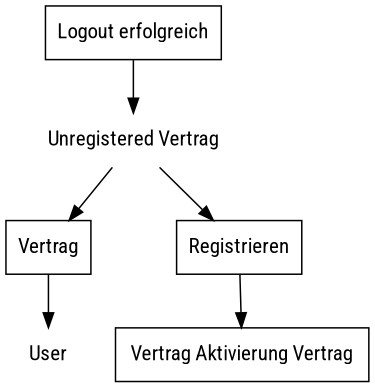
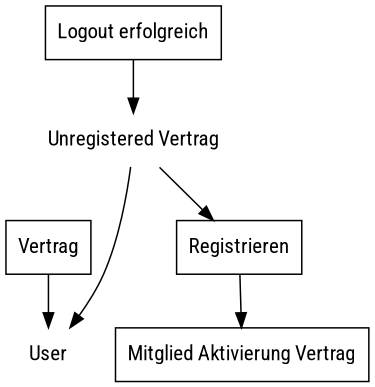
edge "Unregistered Vertrag" -> "Vertrag": now "Unregistered Vertrag" -> "User"
node "Vertrag Aktivierung Vertrag": label "Vertrag Aktivierung Vertrag" -> "Mitglied Aktivierung Vertrag"
